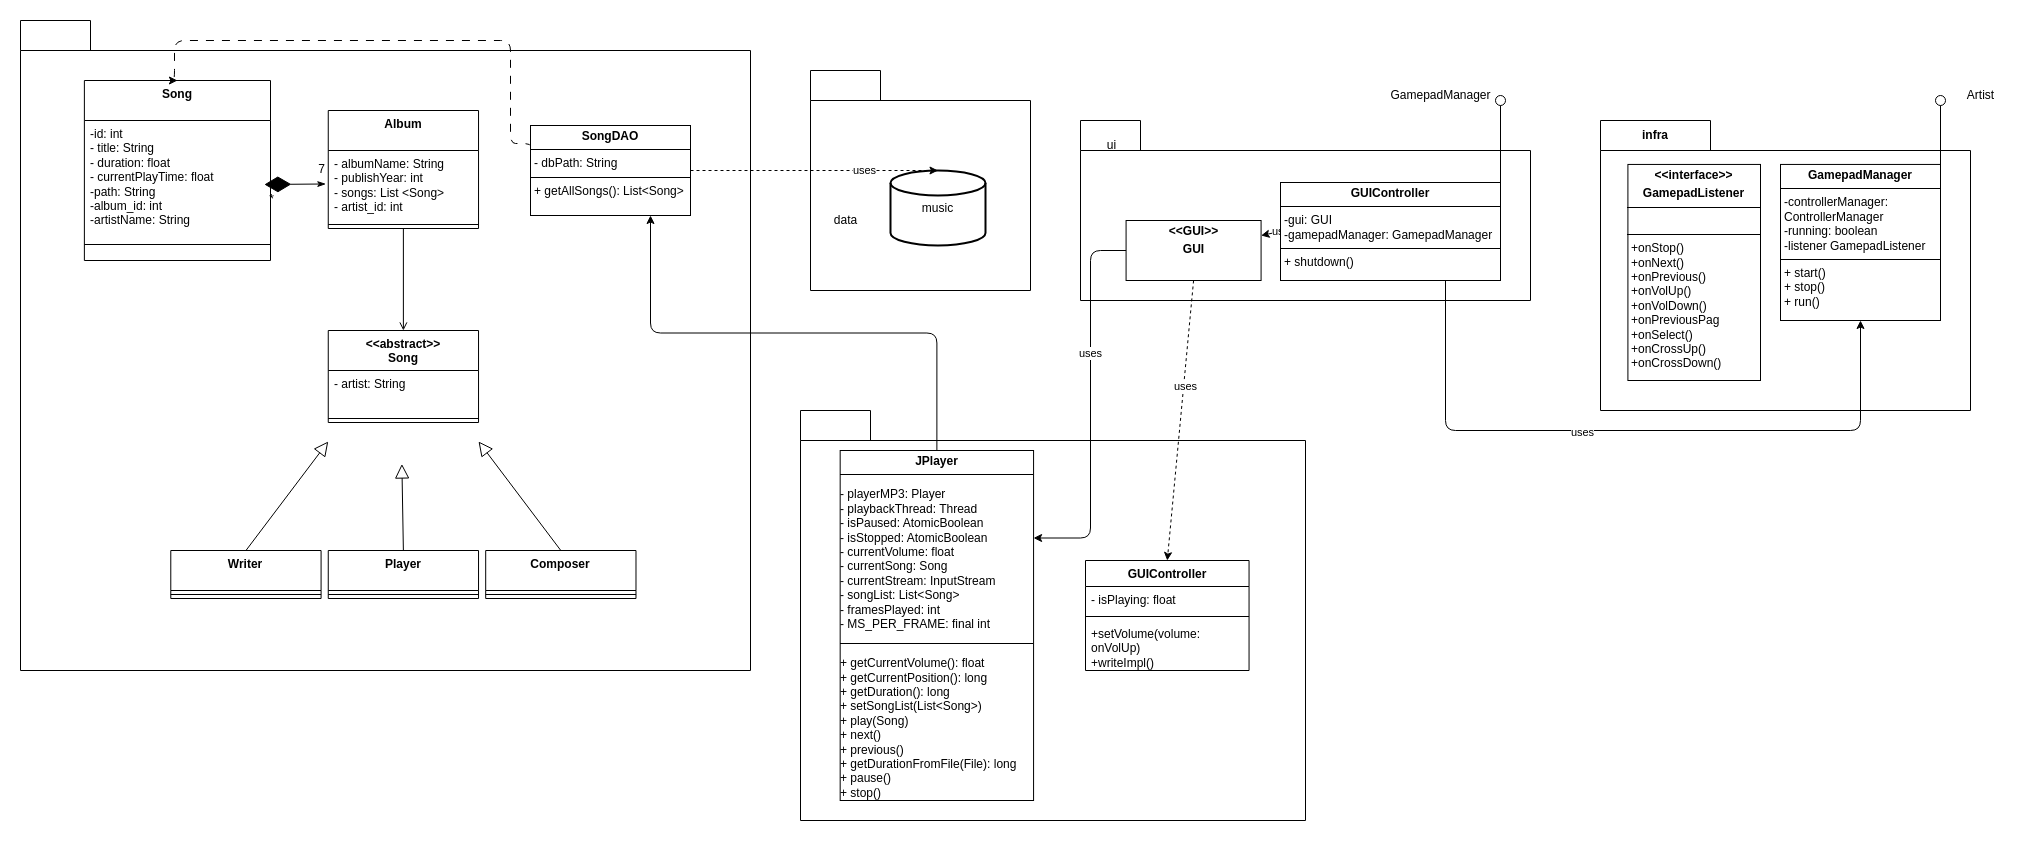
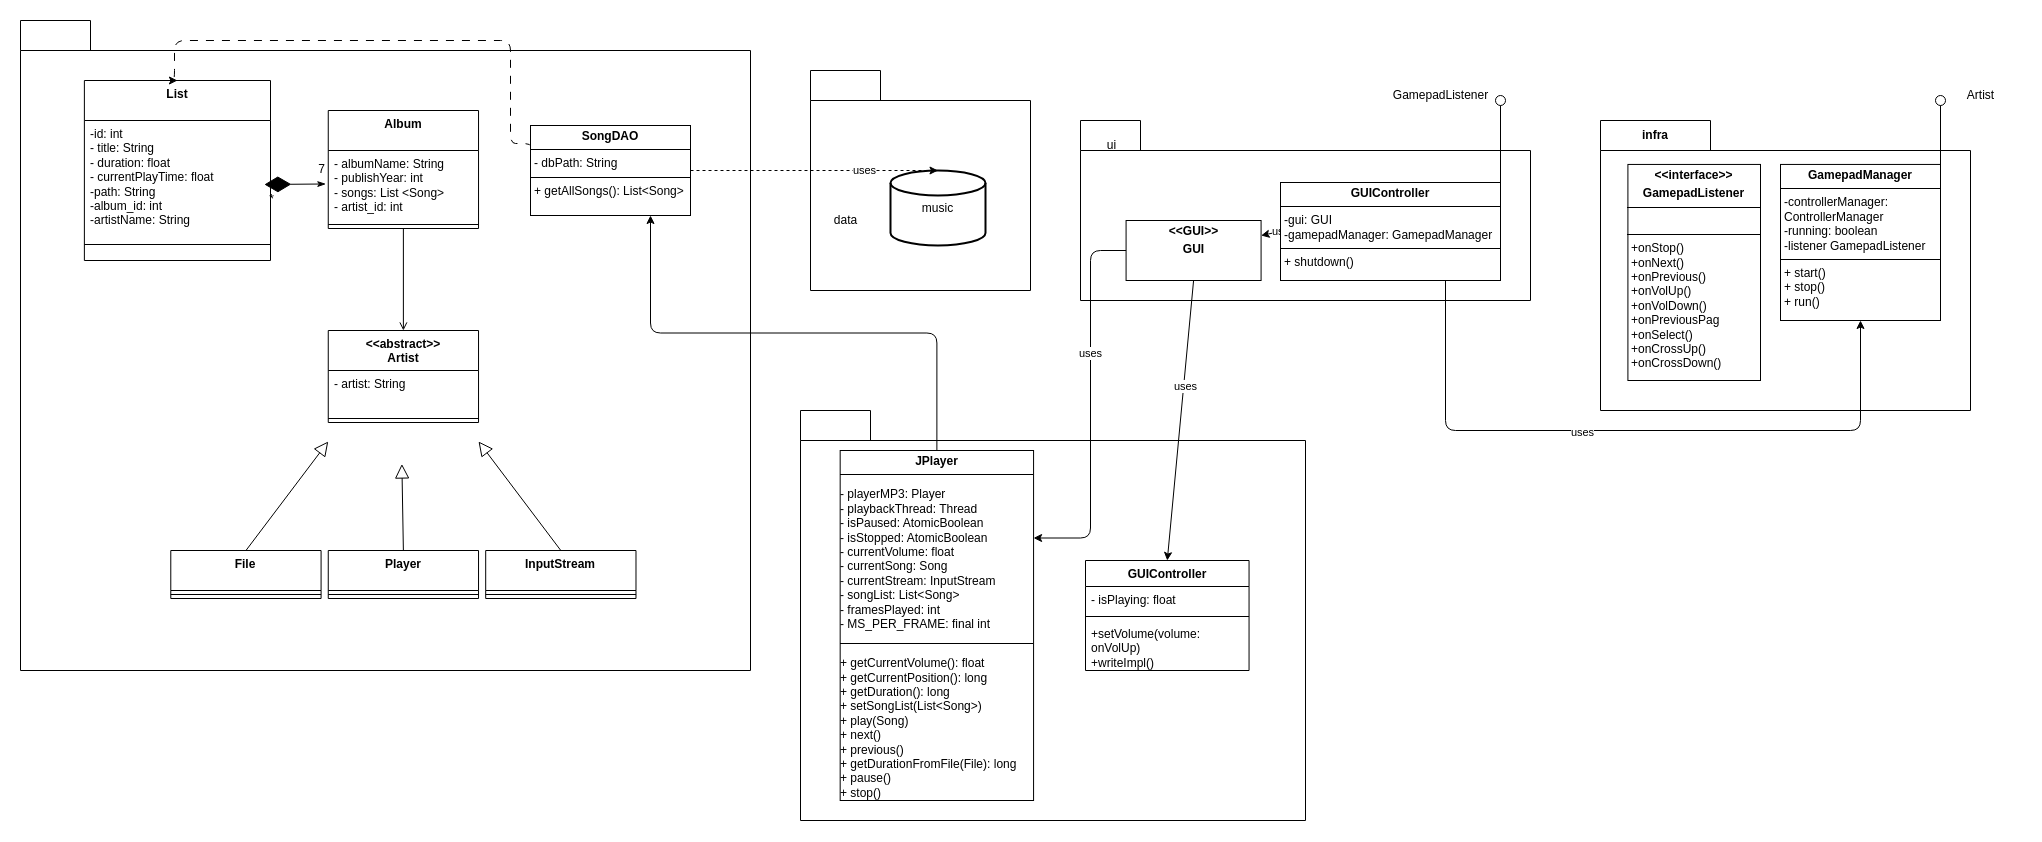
node "Song": label "Song" -> "List"
node "GamepadManager": label "GamepadManager" -> "GamepadListener"
node "<<abstract>> Song": label "<<abstract>> Song" -> "<<abstract>> Artist"
edge "<<GUI>> GUI" -> "GUIController": style dashed -> solid
node "Writer": label "Writer" -> "File"
node "Composer": label "Composer" -> "InputStream"
